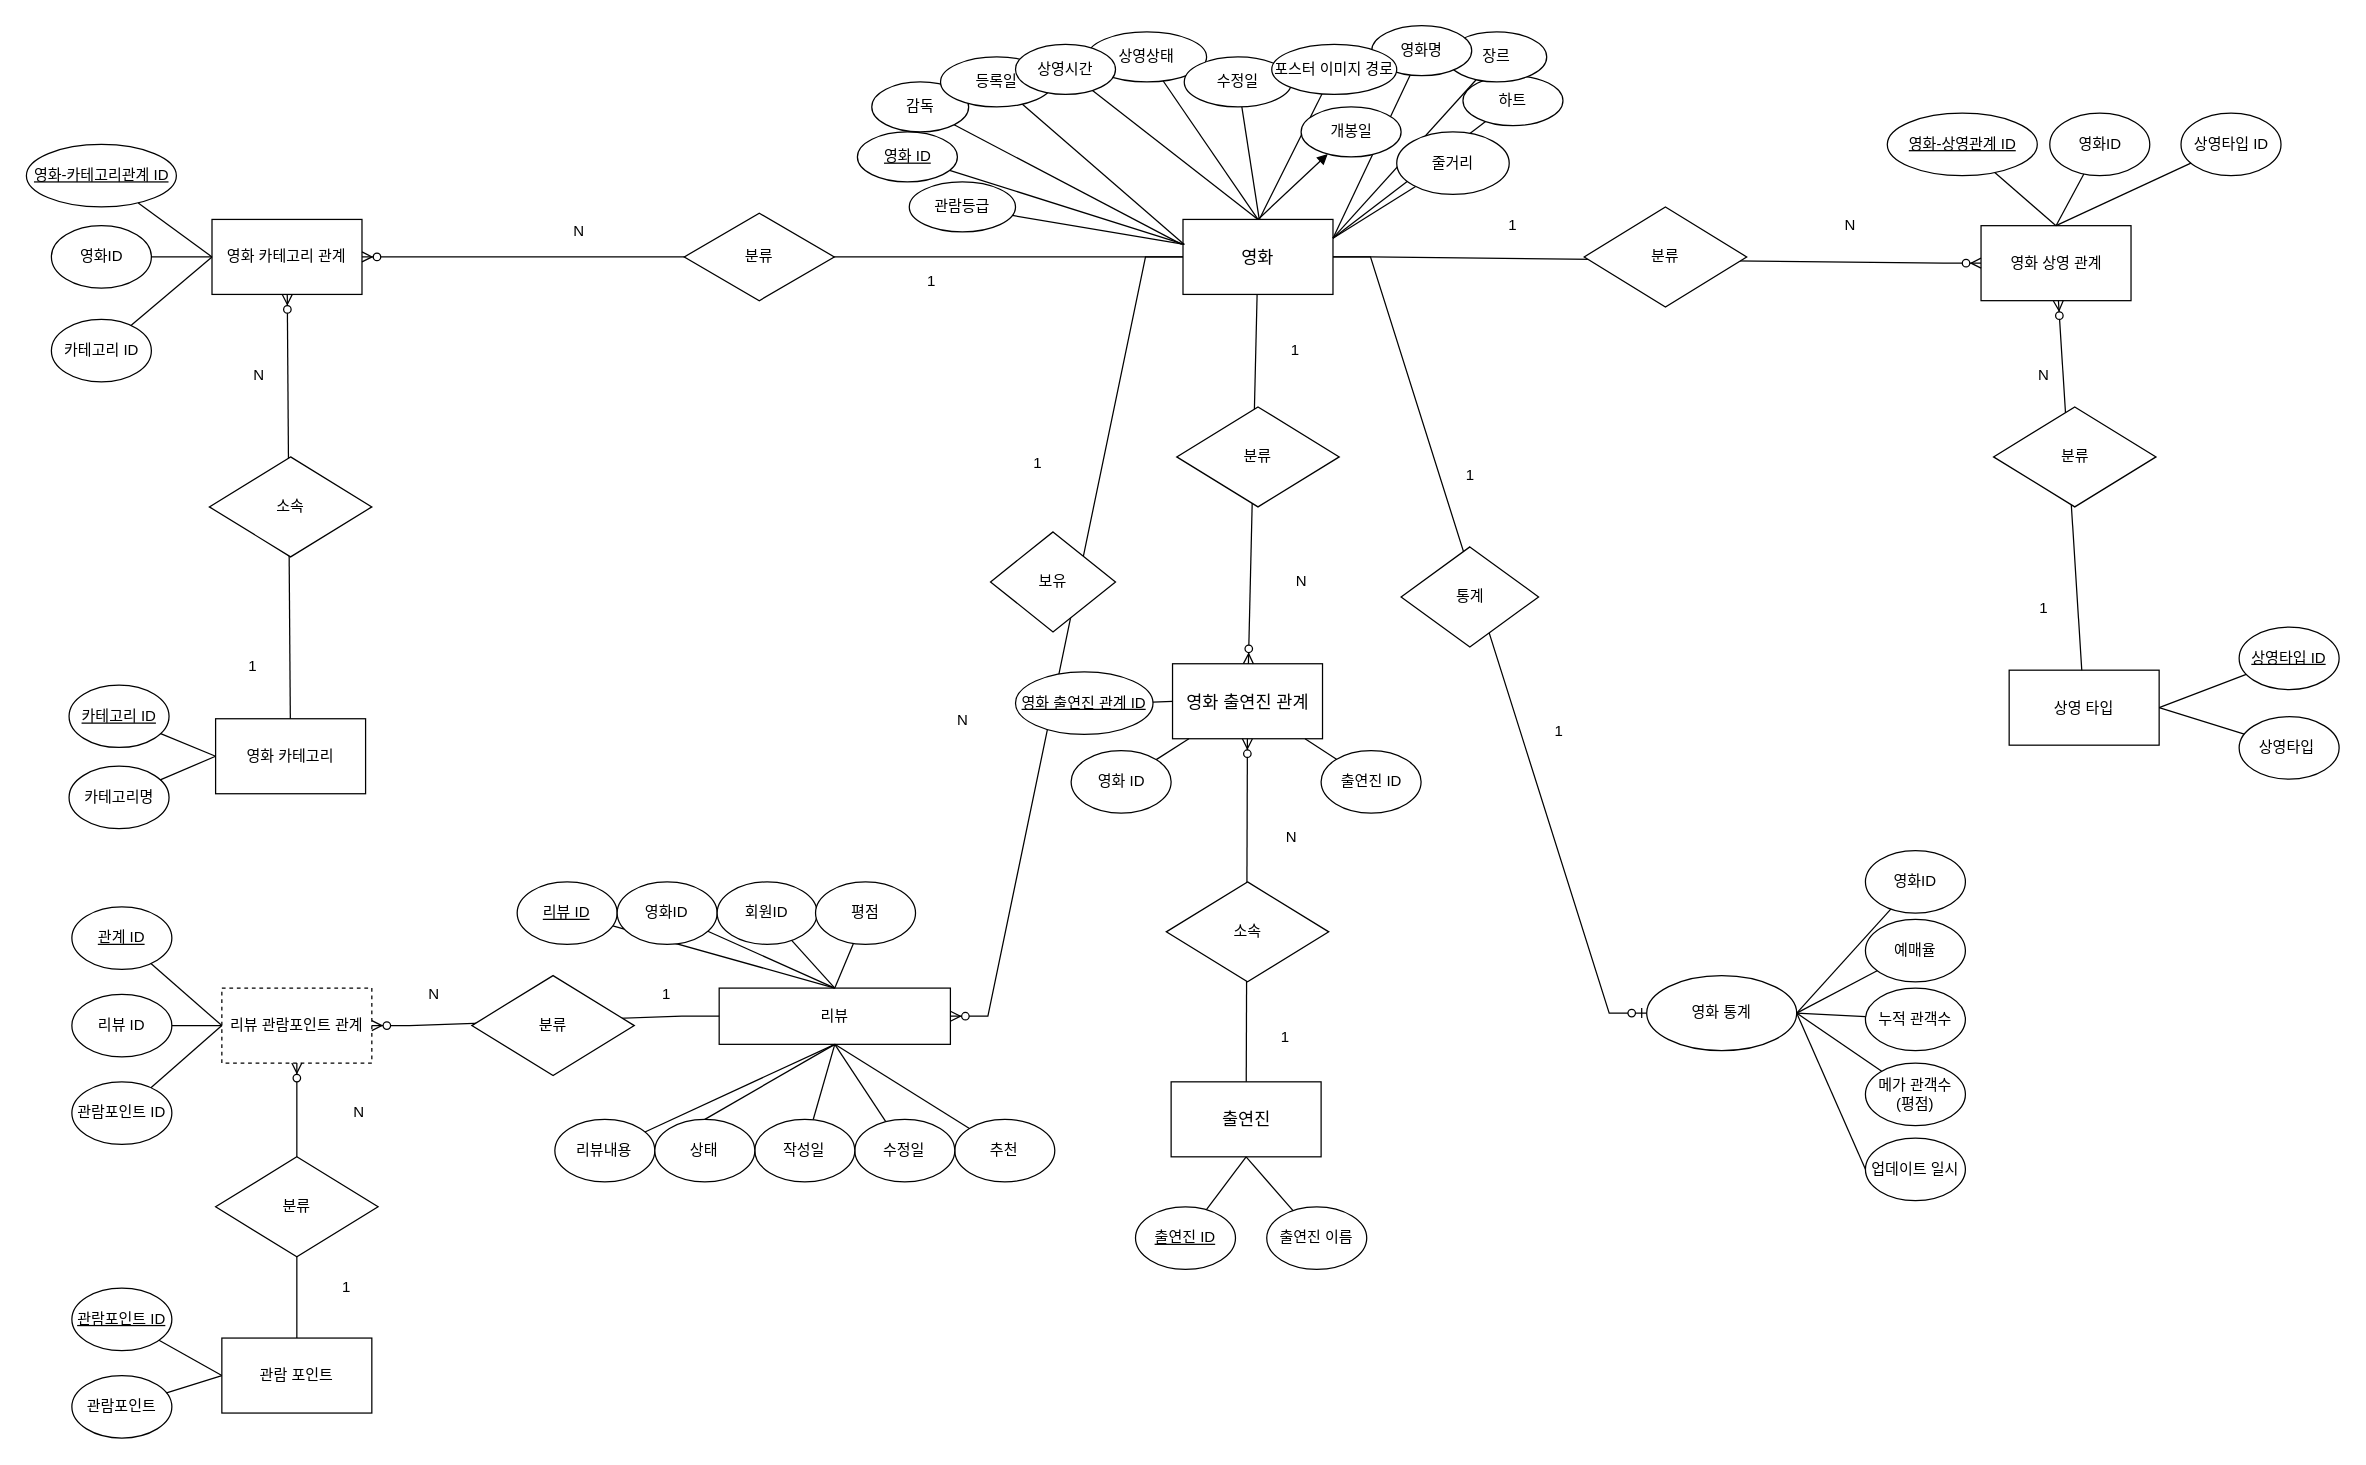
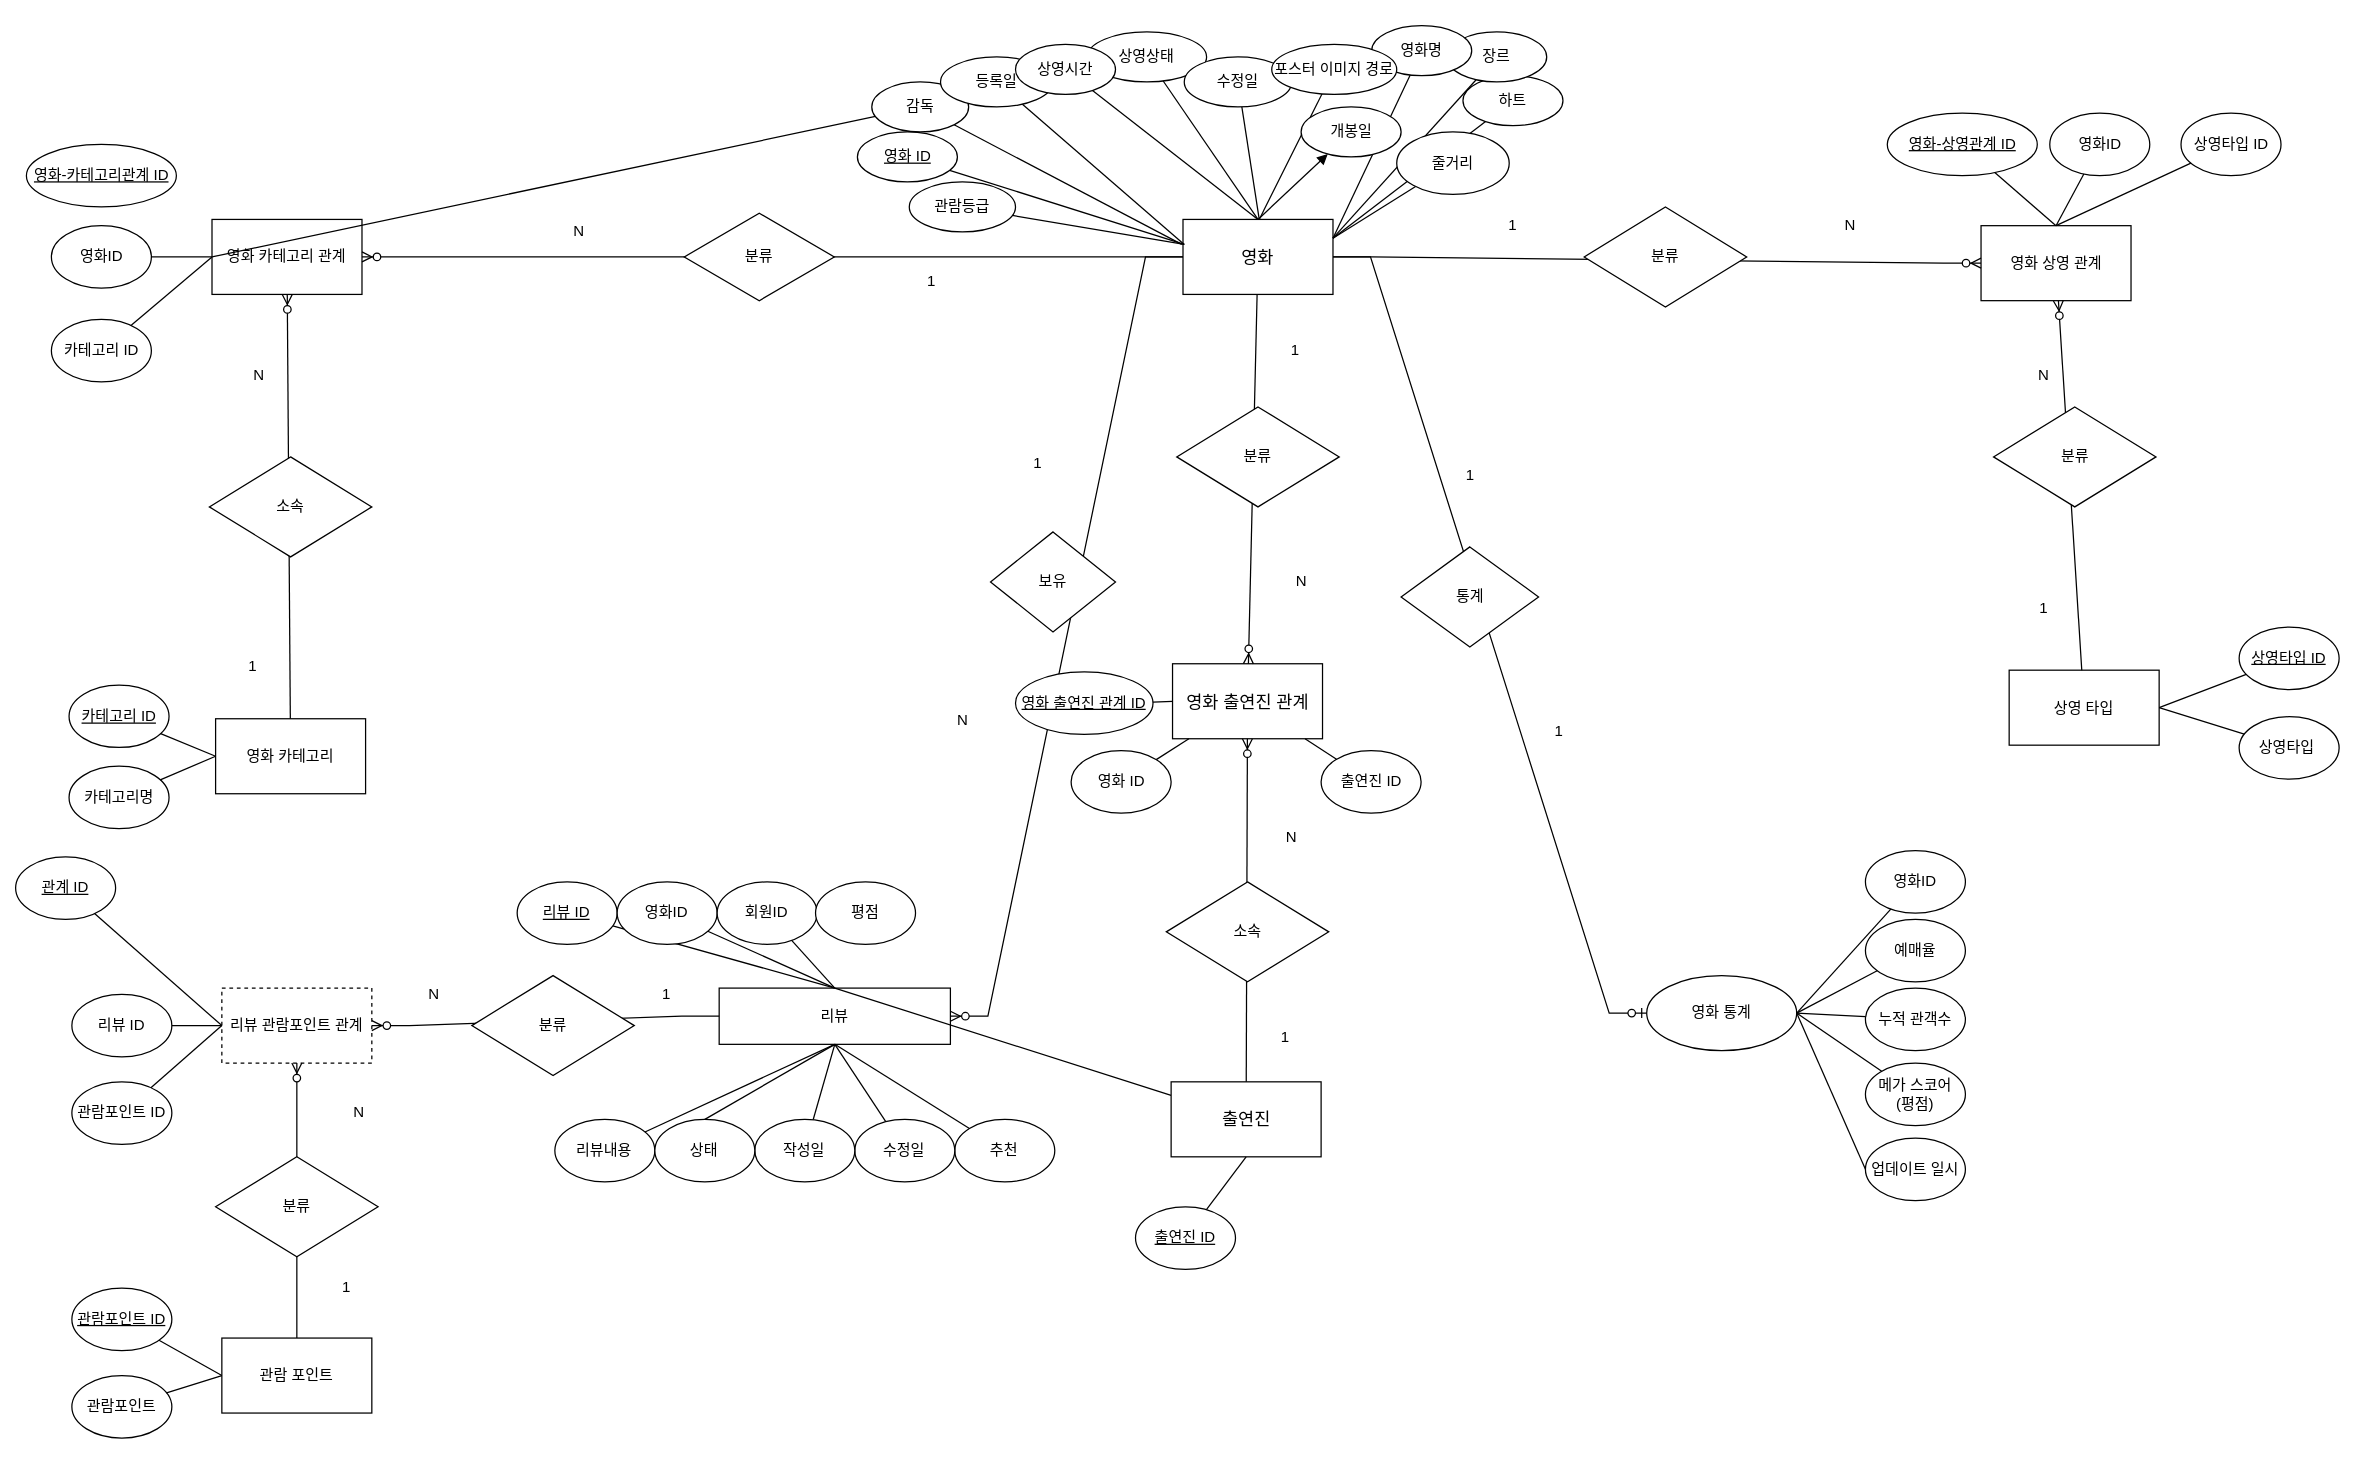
edge "영화-카테고리관계 ID" -- "영화 카테고리 관계": now "감독" -- "영화 카테고리 관계"
node "관계 ID": moved (122, 938) -> (66, 888)
edge "평점" -- "리뷰": now "출연진" -- "리뷰"
node "메가 관객수 (평점)": label "메가 관객수 (평점)" -> "메가 스코어 (평점)"
edge "출연진" -- "출연진 이름": removed
node "출연진 이름": removed
